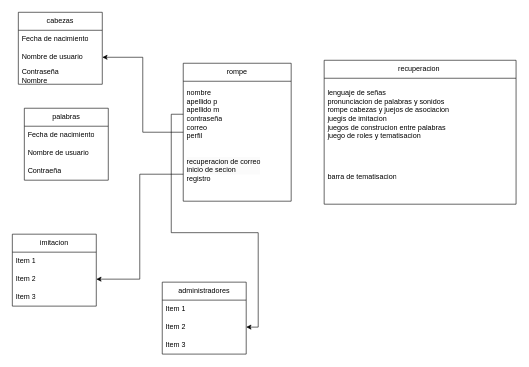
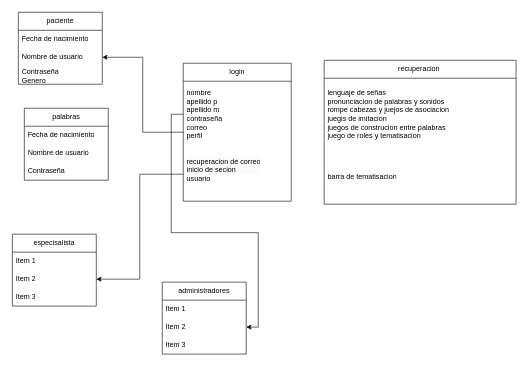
node "cabezas": label "cabezas" -> "paciente"
node "rompe": label "rompe" -> "login"
node "Contraseña Nombre": label "Contraseña Nombre" -> "Contraseña Genero"
node "Contraeña": label "Contraeña" -> "Contraseña"
node "recuperacion de correo inicio de secion registro": label "recuperacion de correo inicio de secion registro" -> "recuperacion de correo inicio de secion usuario"
node "imitacion": label "imitacion" -> "especisalista"
